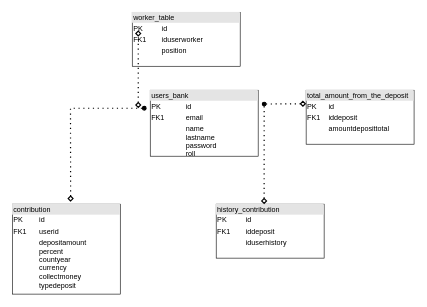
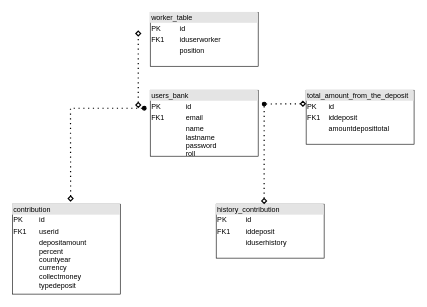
node "worker_table PK id FK1 iduserworker position": moved (186, 39) -> (204, 39)
